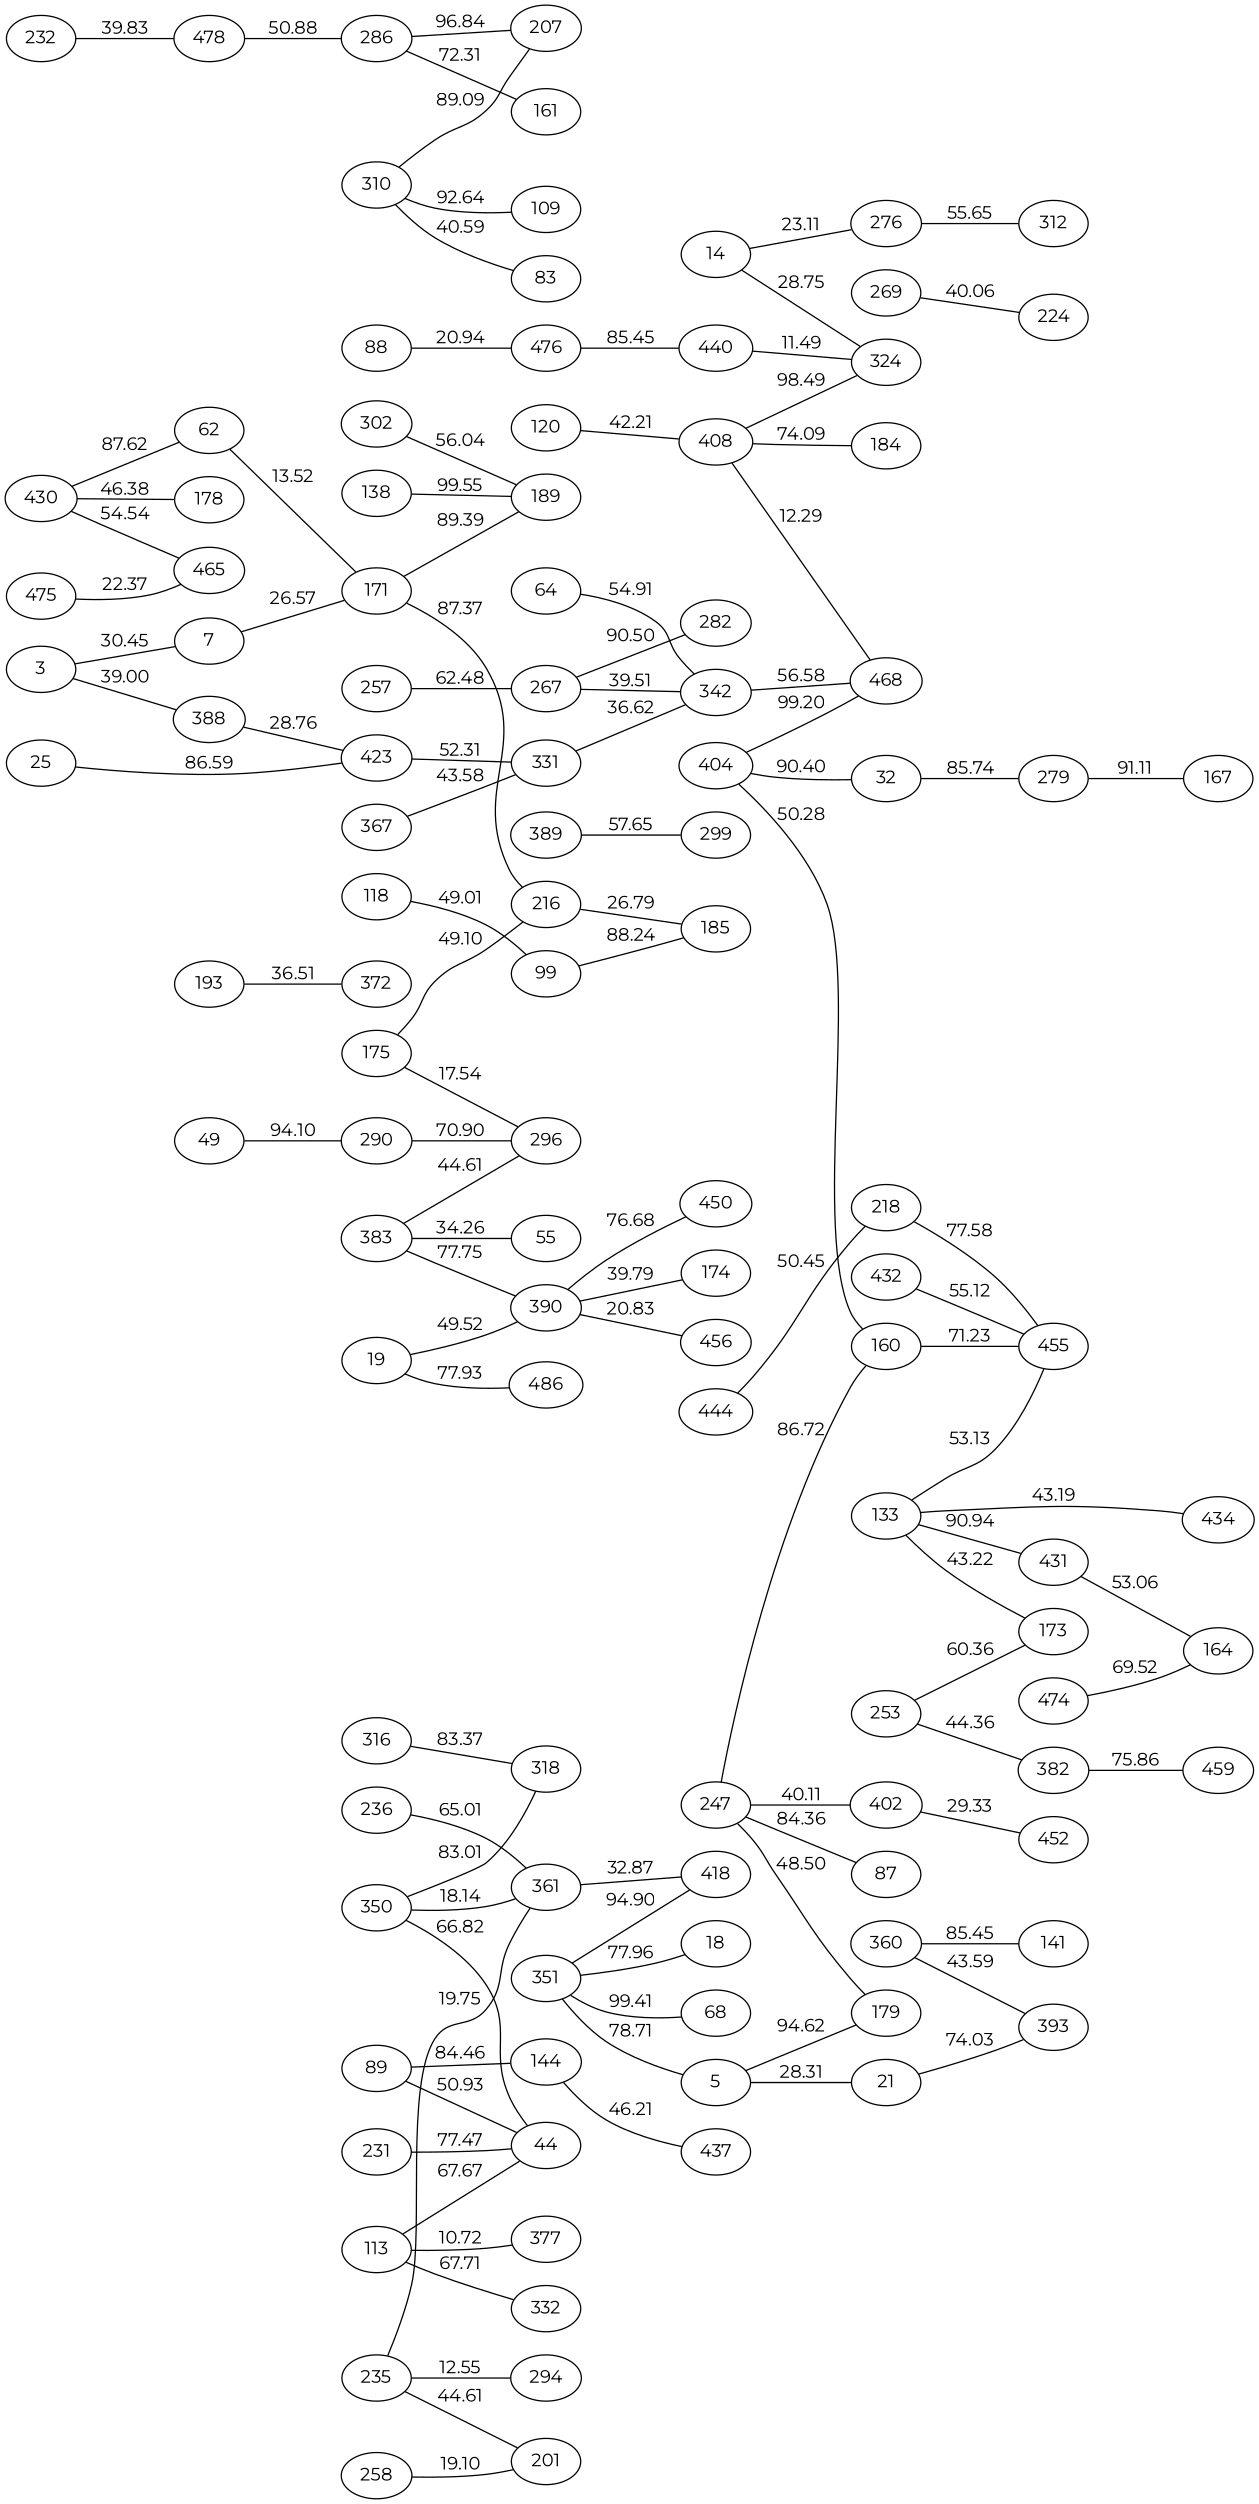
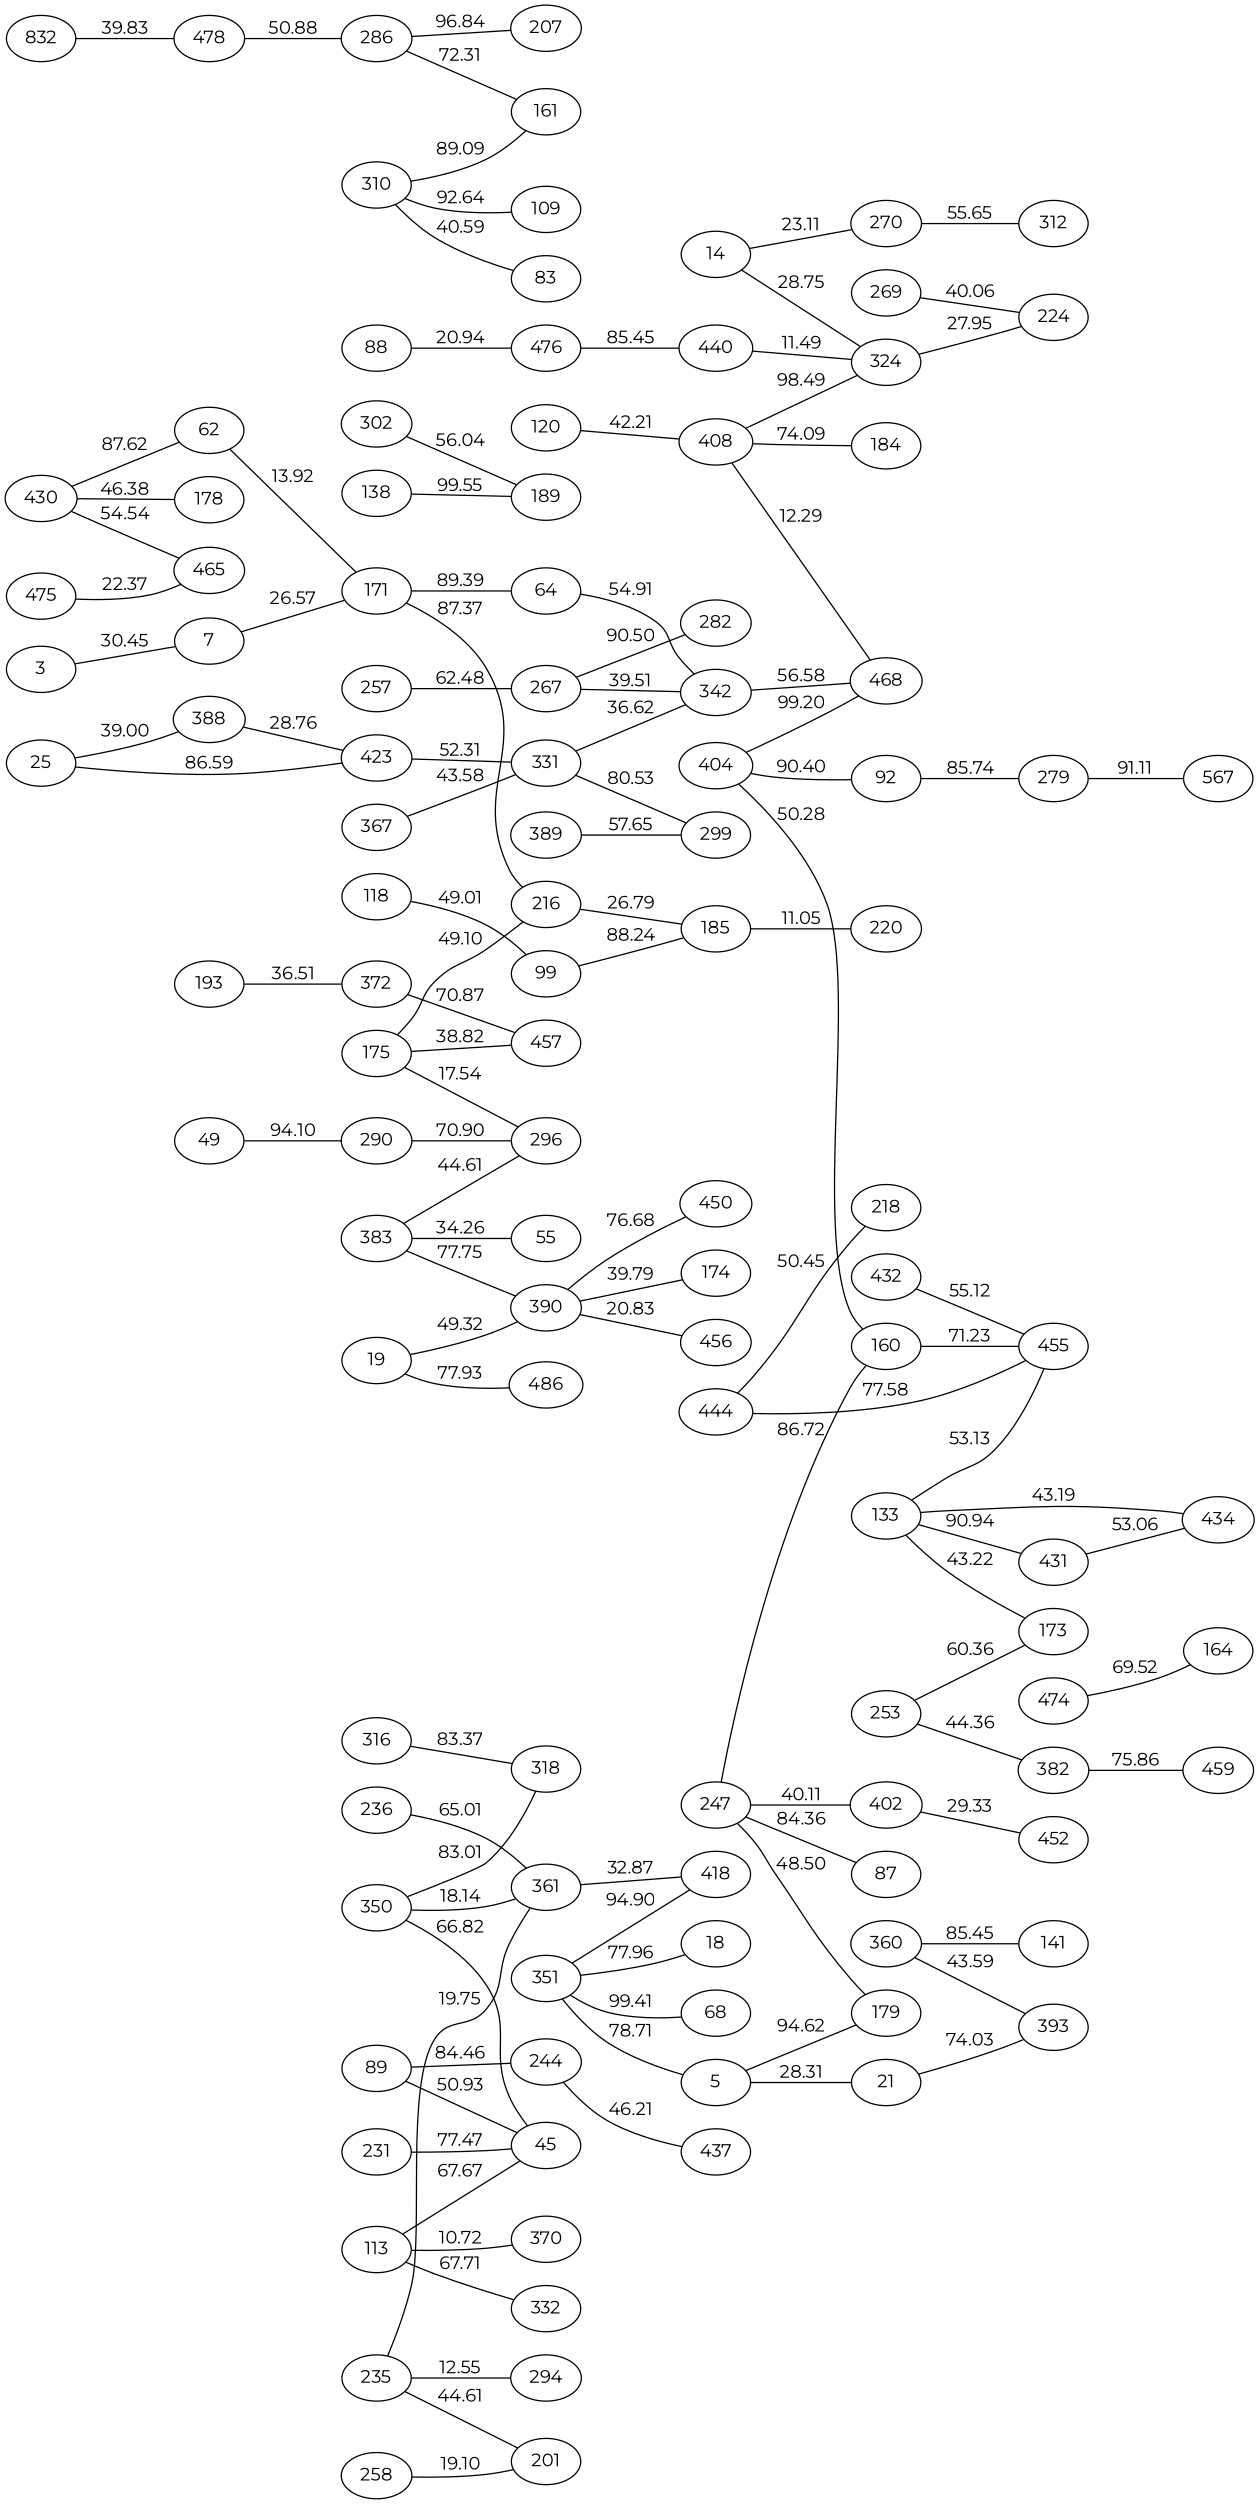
node "232": label "232" -> "832"
edge "207" -- "310": now "161" -- "310"
node "276": label "276" -> "270"
edge "224" -- "324": added, label "27.95"
edge "62" -- "171": label "13.52" -> "13.92"
edge "189" -- "171": now "64" -- "171"
edge "3" -- "388": now "25" -- "388"
node "32": label "32" -> "92"
node "167": label "167" -> "567"
edge "331" -- "299": added, label "80.53"
node "220": added
node "457": added
edge "218" -- "455": now "444" -- "455"
edge "390" -- "19": label "49.52" -> "49.32"
edge "431" -- "164": now "431" -- "434"
node "144": label "144" -> "244"
node "44": label "44" -> "45"
node "377": label "377" -> "370"
